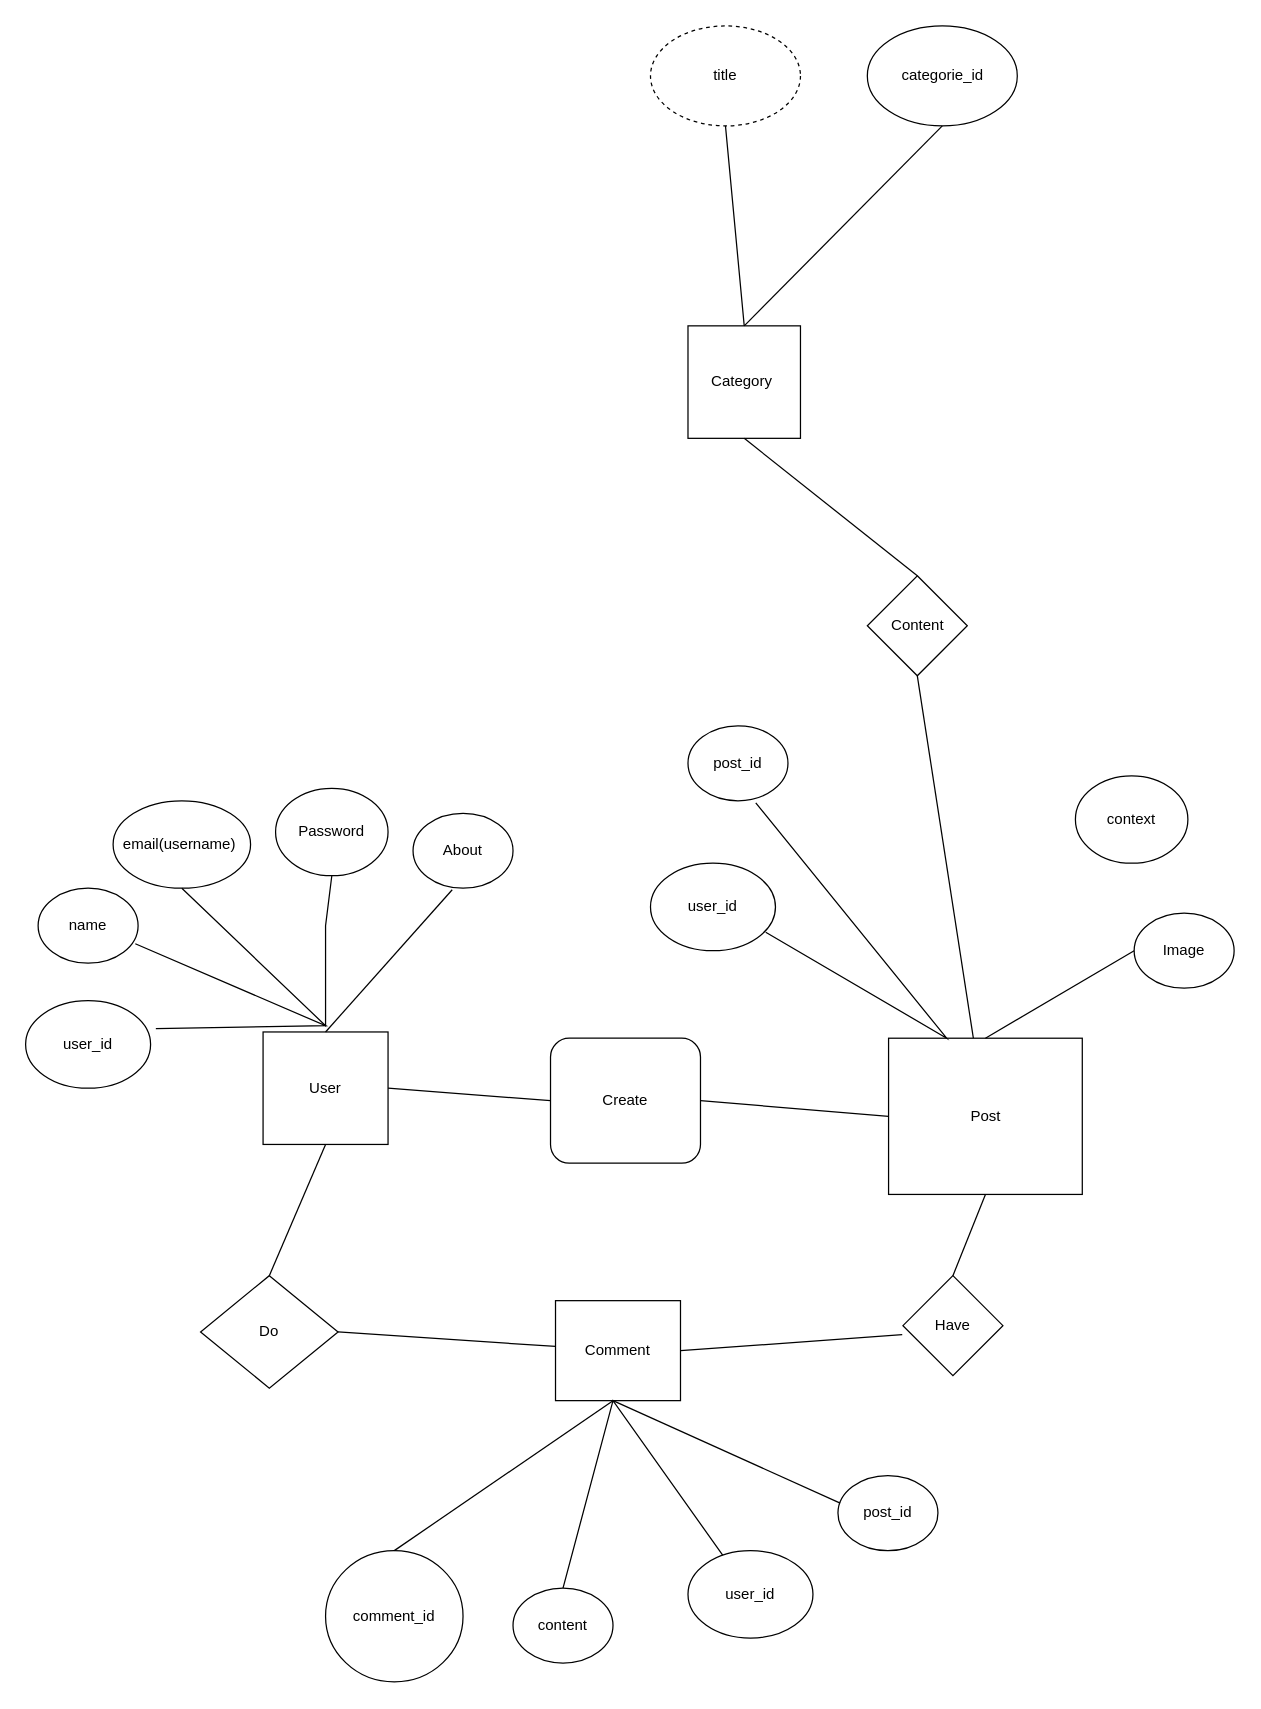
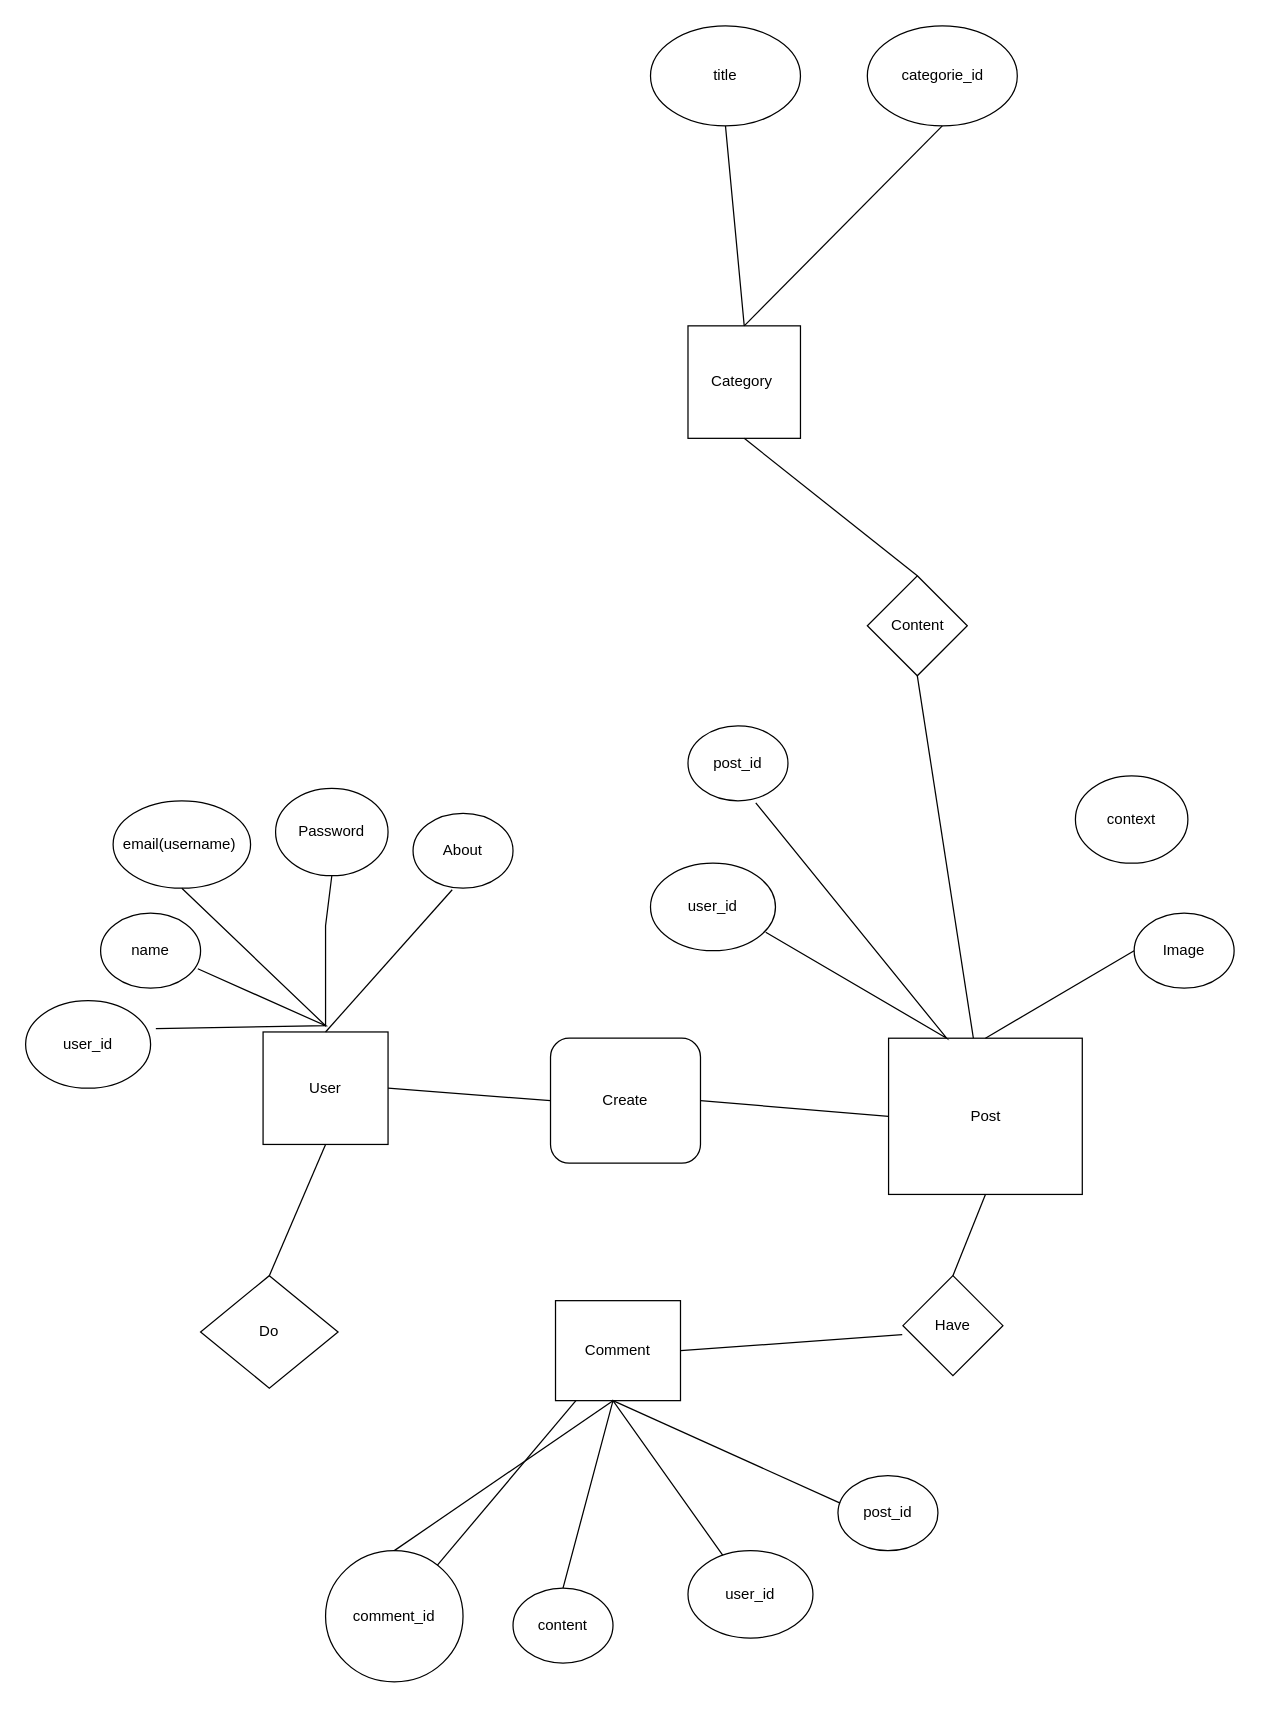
node "title": style dashed -> solid
node "name": moved (88, 926) -> (151, 951)
edge "Do" -- "Comment": now "comment_id" -- "Comment"
